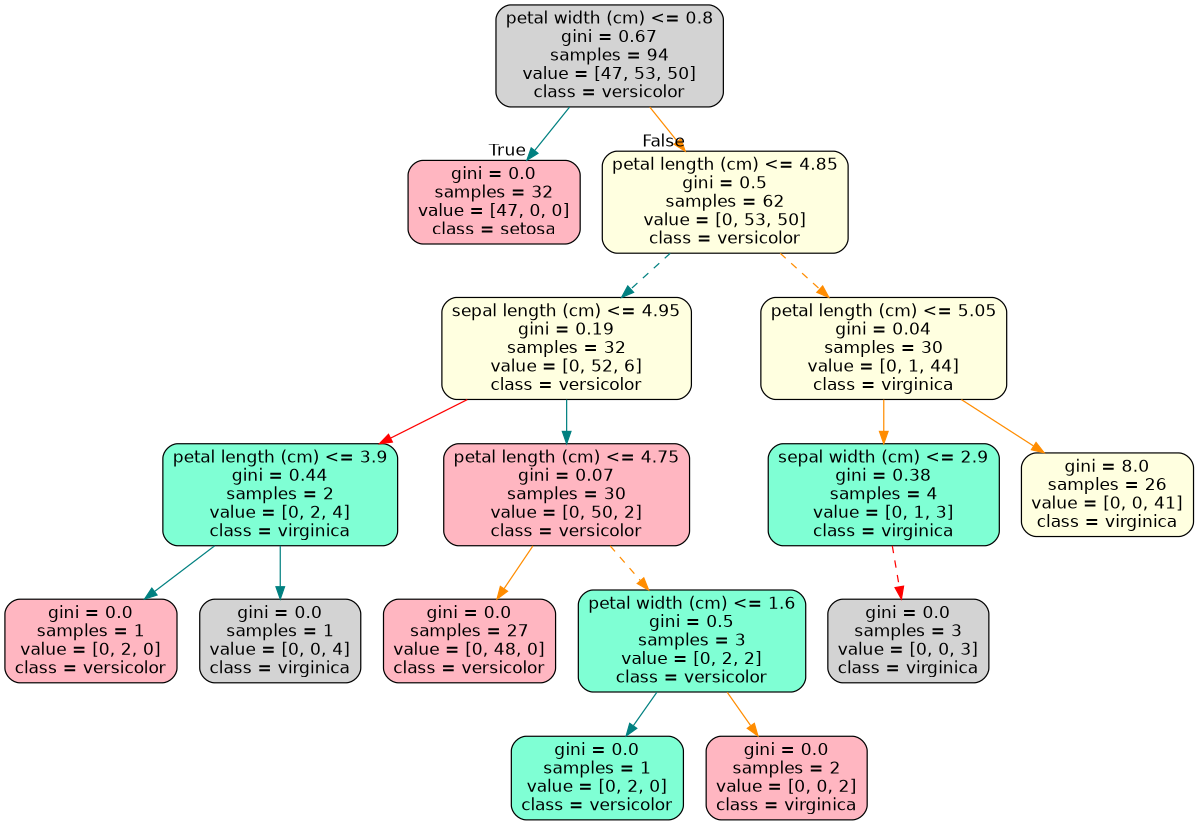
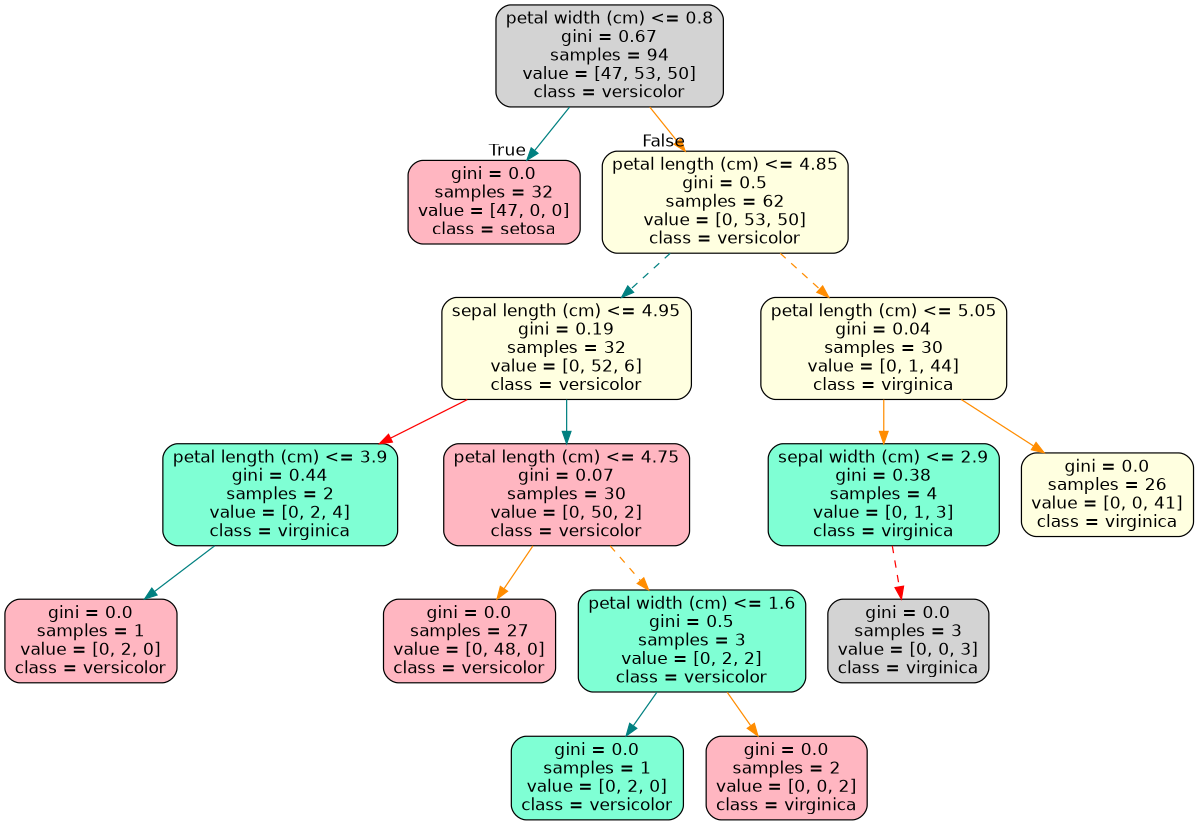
node "gini = 8.0 samples = 26 value = [0, 0, 41] class = virginica": label "gini = 8.0 samples = 26 value = [0, 0, 41] class = virginica" -> "gini = 0.0 samples = 26 value = [0, 0, 41] class = virginica"
node "gini = 0.0 samples = 1 value = [0, 0, 4] class = virginica": removed
